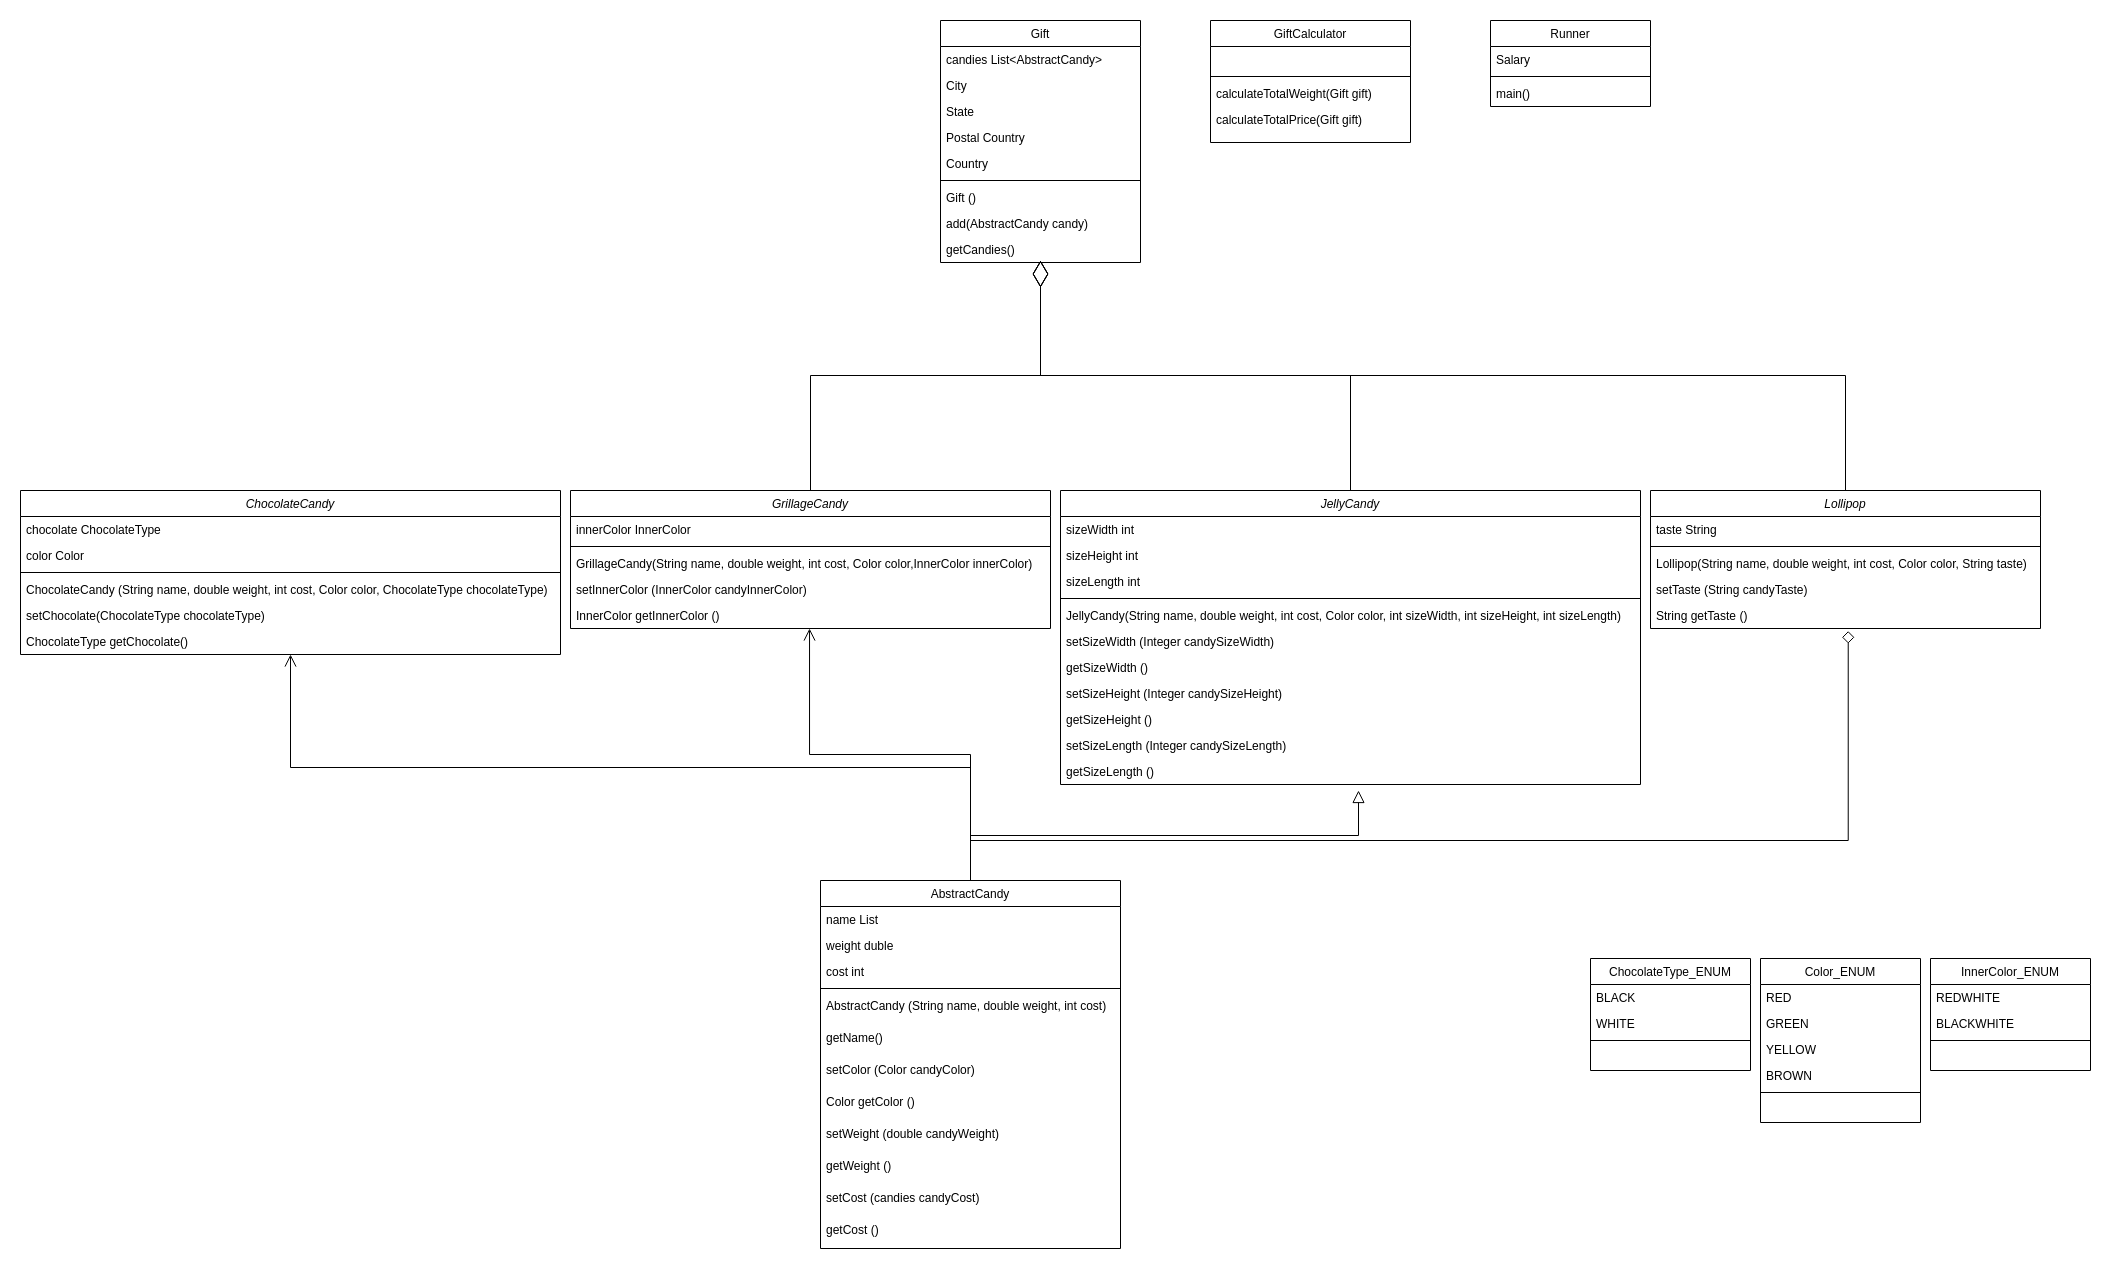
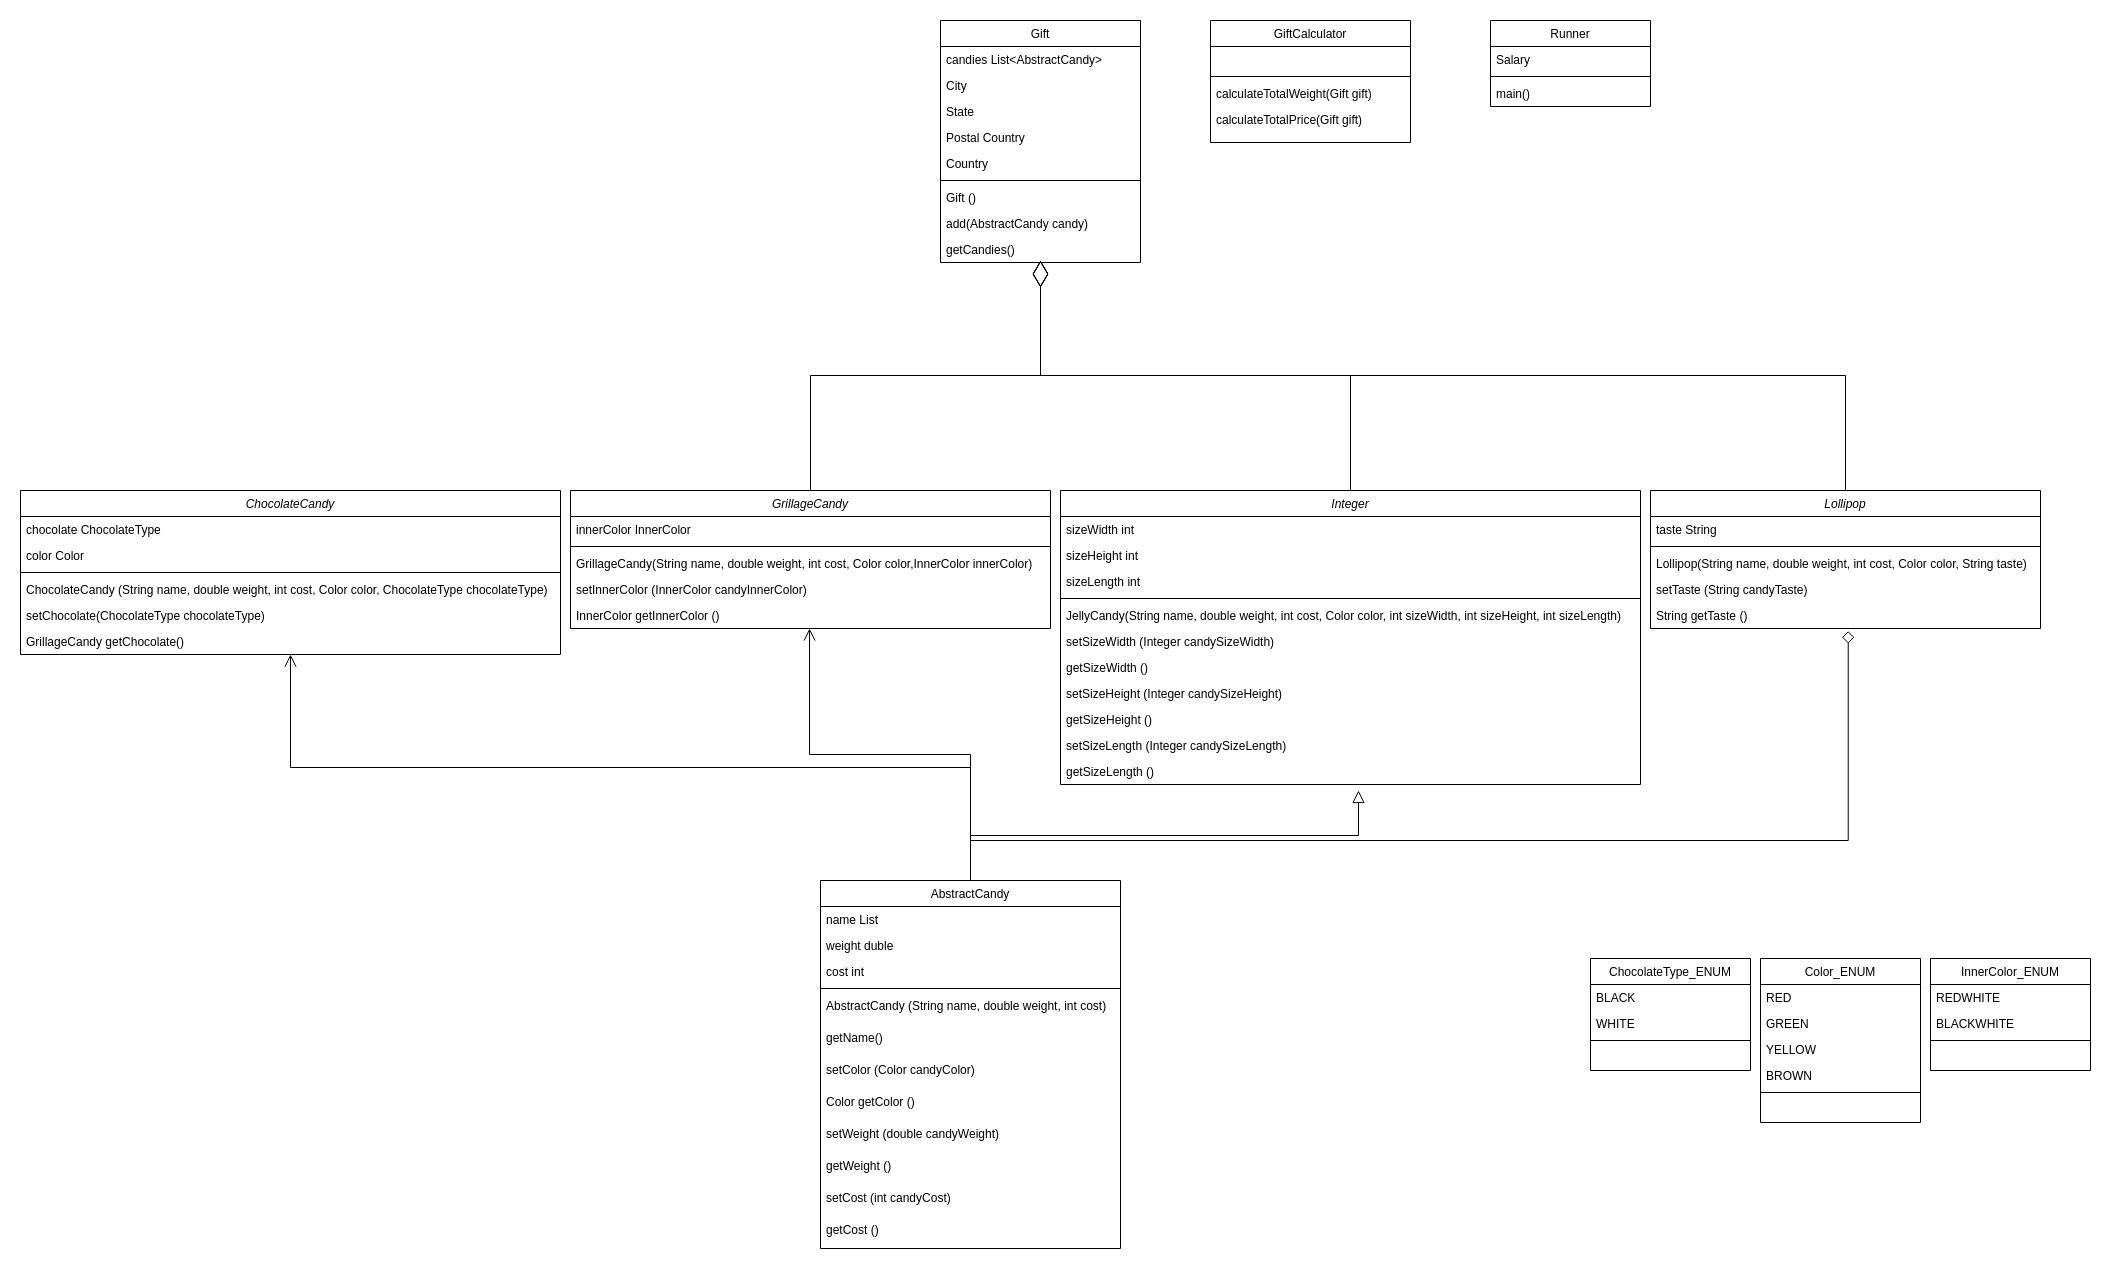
node "JellyCandy": label "JellyCandy" -> "Integer"
node "ChocolateType getChocolate()": label "ChocolateType getChocolate()" -> "GrillageCandy getChocolate()"
node "setCost (candies candyCost)": label "setCost (candies candyCost)" -> "setCost (int candyCost)"
